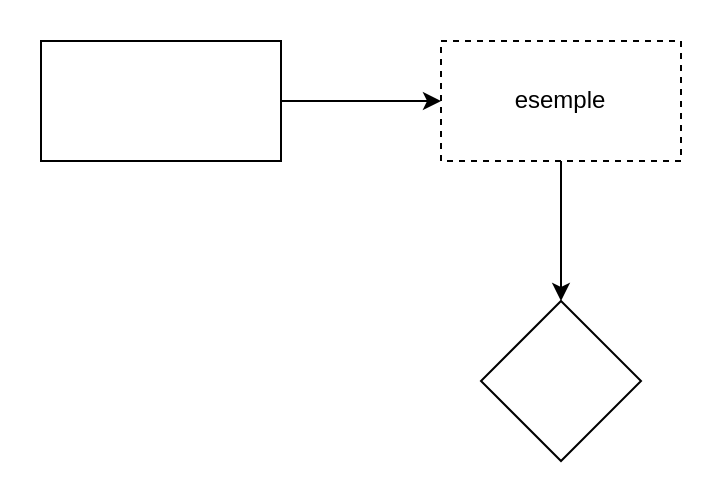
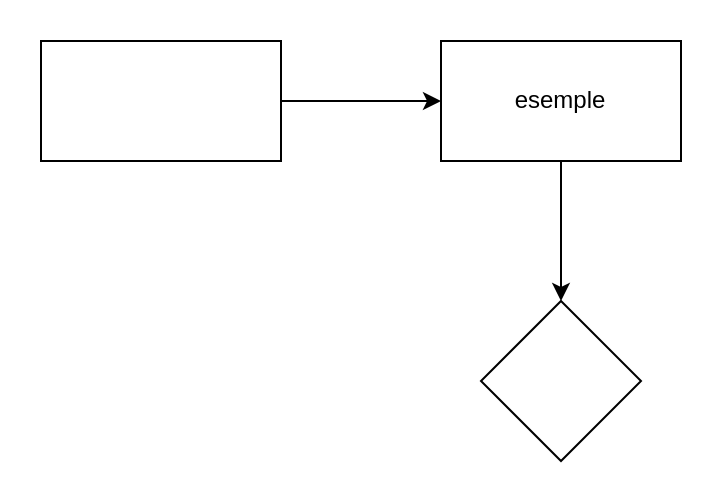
node "esemple": style dashed -> solid
